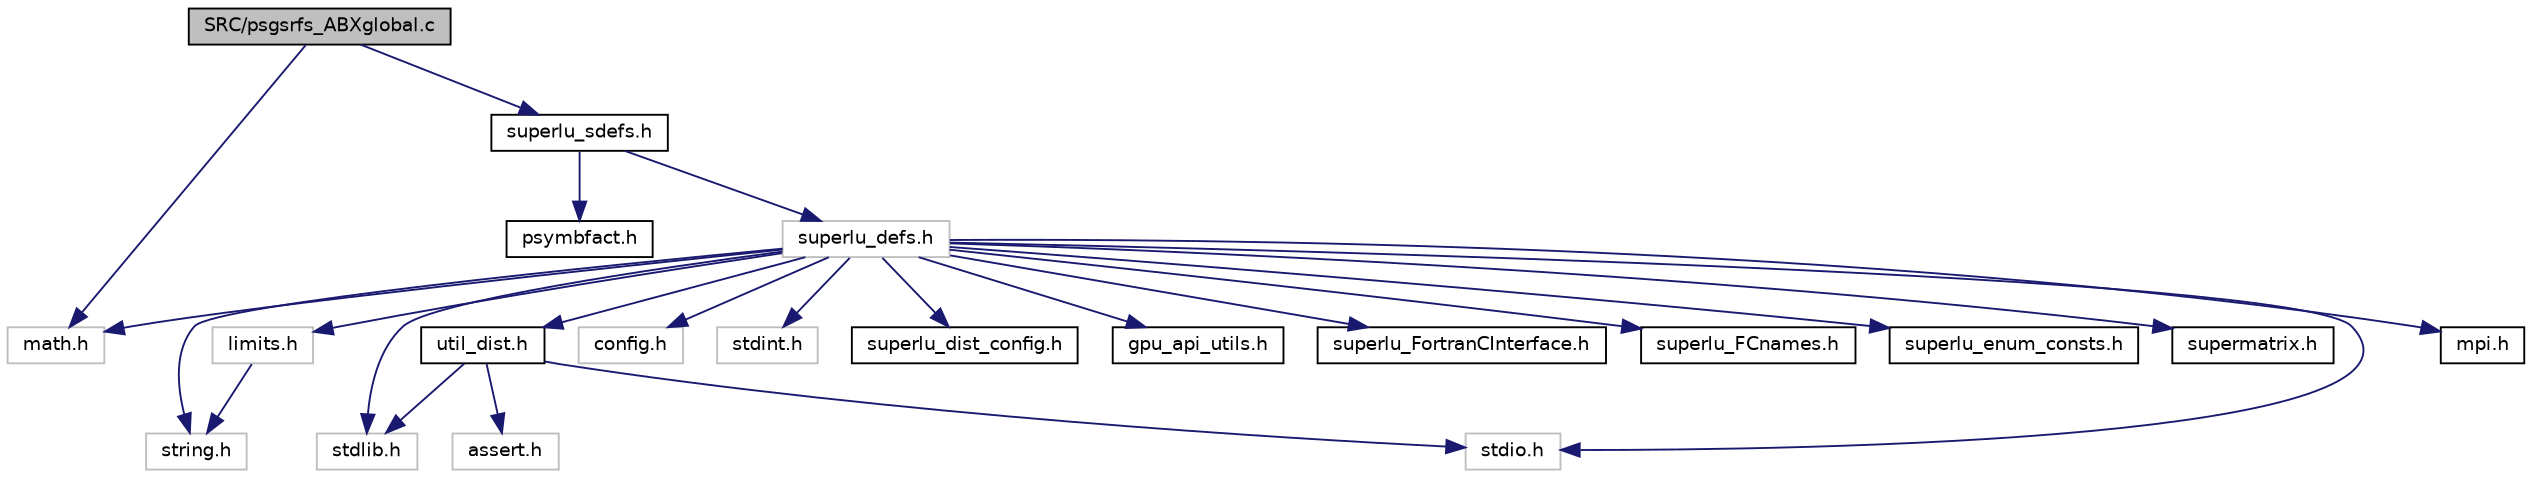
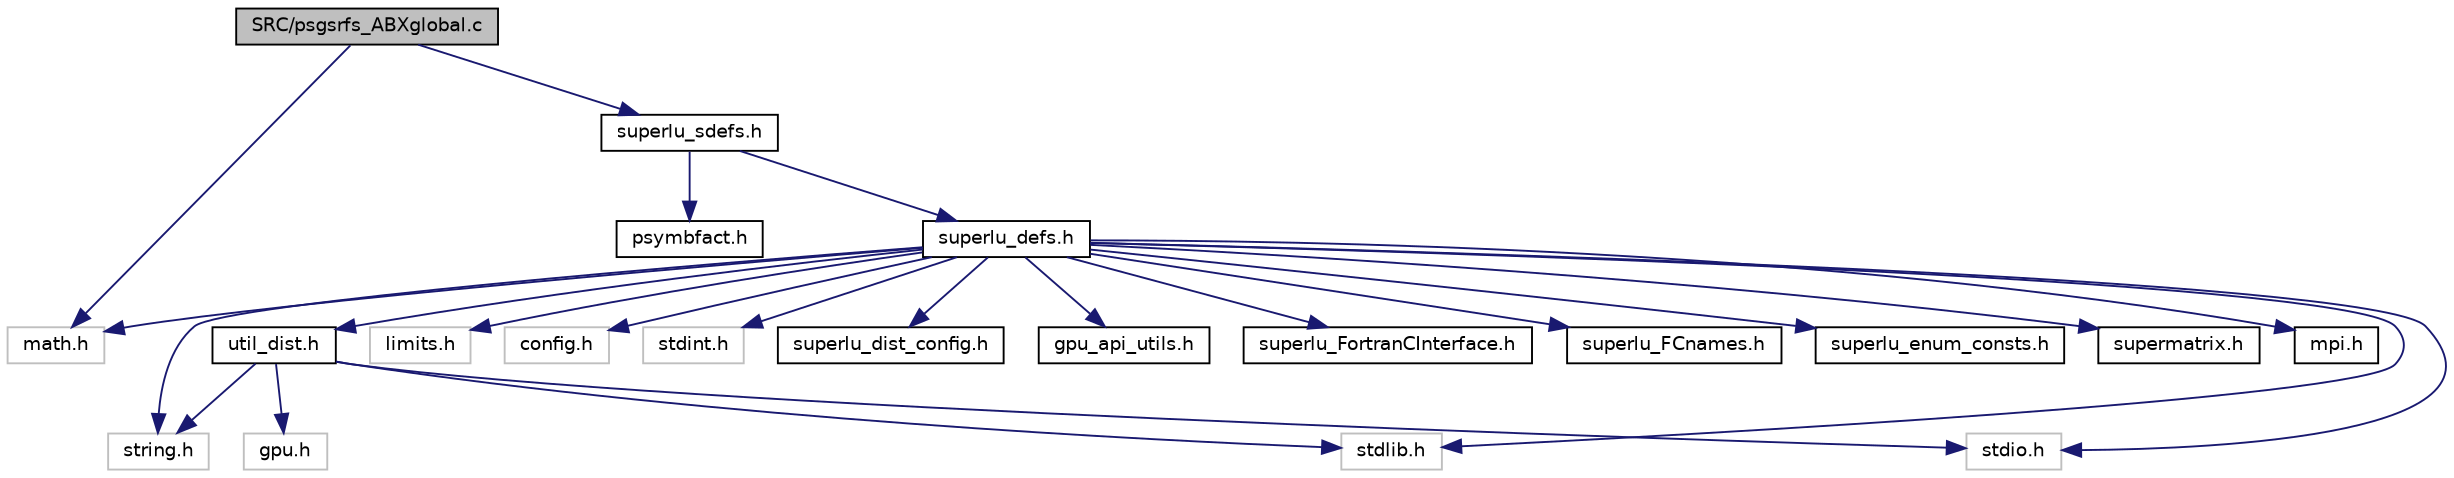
node "superlu_defs.h": color grey75 -> black
edge "limits.h" -> "string.h": now "util_dist.h" -> "string.h"
node "assert.h": label "assert.h" -> "gpu.h"
